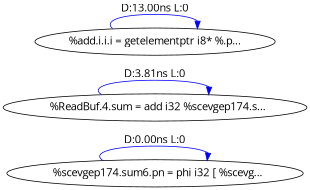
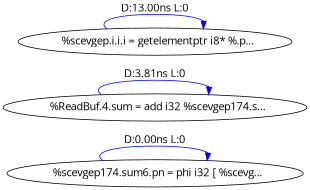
node "%add.i.i.i = getelementptr i8* %.p...": label "%add.i.i.i = getelementptr i8* %.p..." -> "%scevgep.i.i.i = getelementptr i8* %.p..."
